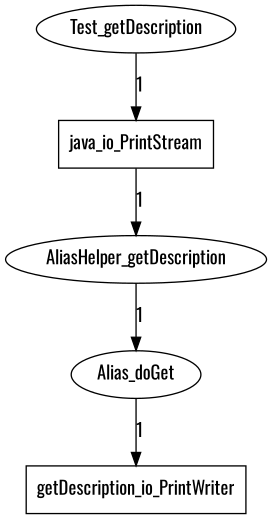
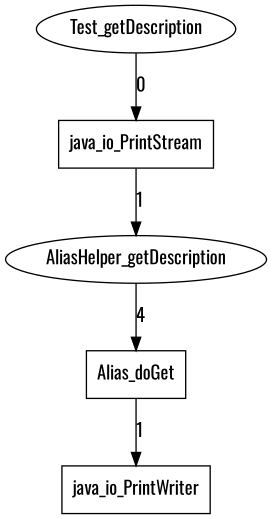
edge "Test_getDescription" -> "java_io_PrintStream": label "1" -> "0"
edge "AliasHelper_getDescription" -> "Alias_doGet": label "1" -> "4"
node "Alias_doGet": shape ellipse -> box
node "getDescription_io_PrintWriter": label "getDescription_io_PrintWriter" -> "java_io_PrintWriter"
